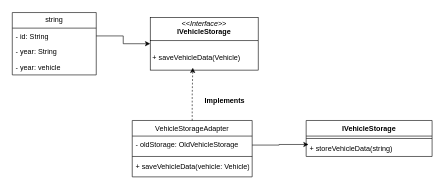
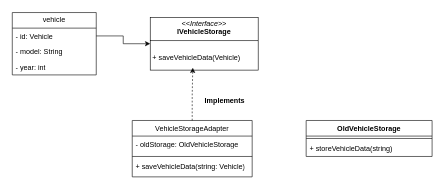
node "string": label "string" -> "vehicle"
node "- id: String": label "- id: String" -> "- id: Vehicle"
node "- year: String": label "- year: String" -> "- model: String"
node "- year: vehicle": label "- year: vehicle" -> "- year: int"
node "IVehicleStorage": label "IVehicleStorage" -> "OldVehicleStorage"
edge "- oldStorage: OldVehicleStorage" -> "+ storeVehicleData(string)": removed
node "+ saveVehicleData(vehicle: Vehicle)": label "+ saveVehicleData(vehicle: Vehicle)" -> "+ saveVehicleData(string: Vehicle)"
